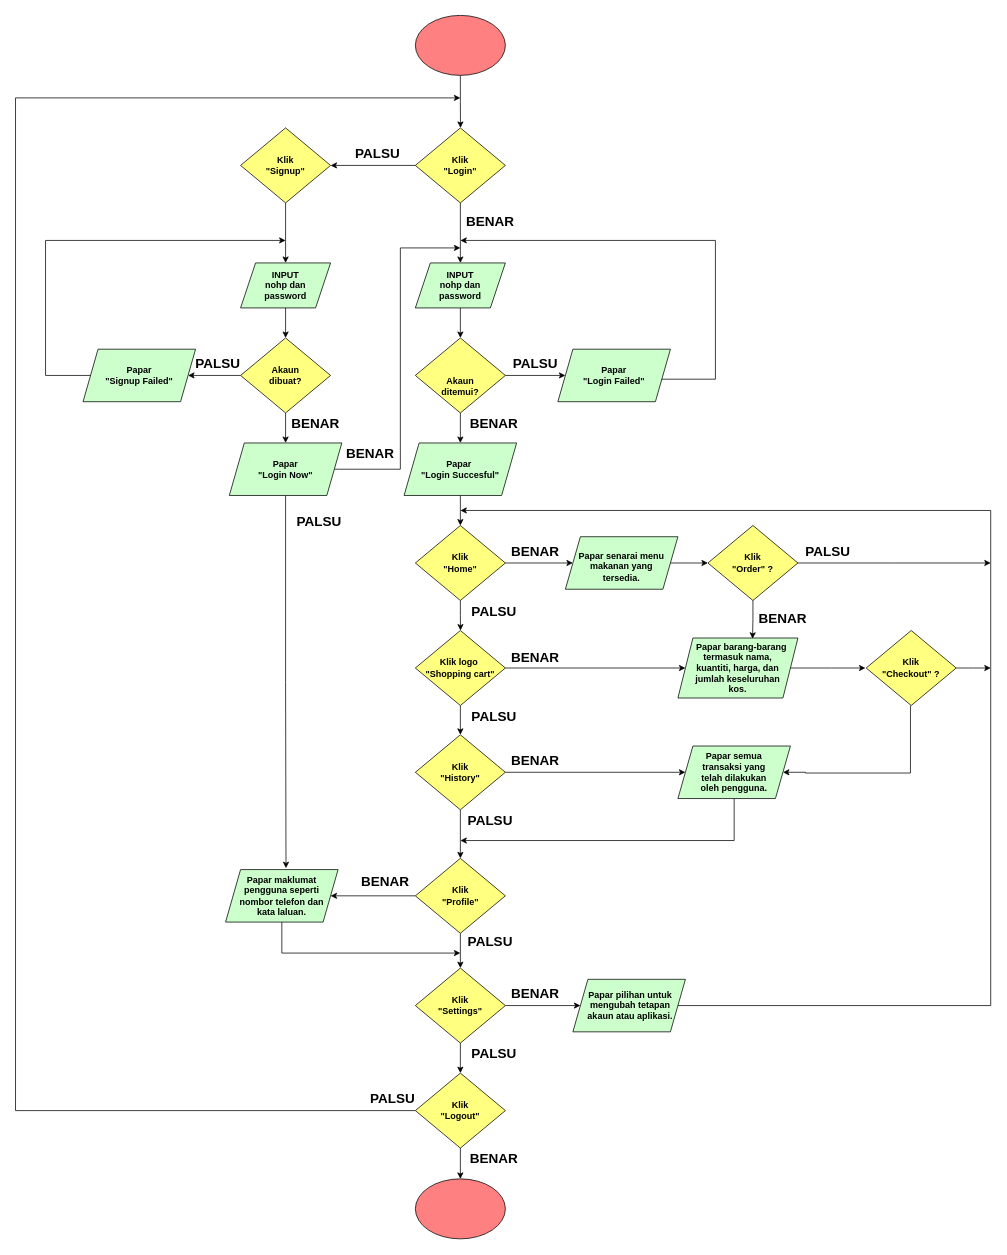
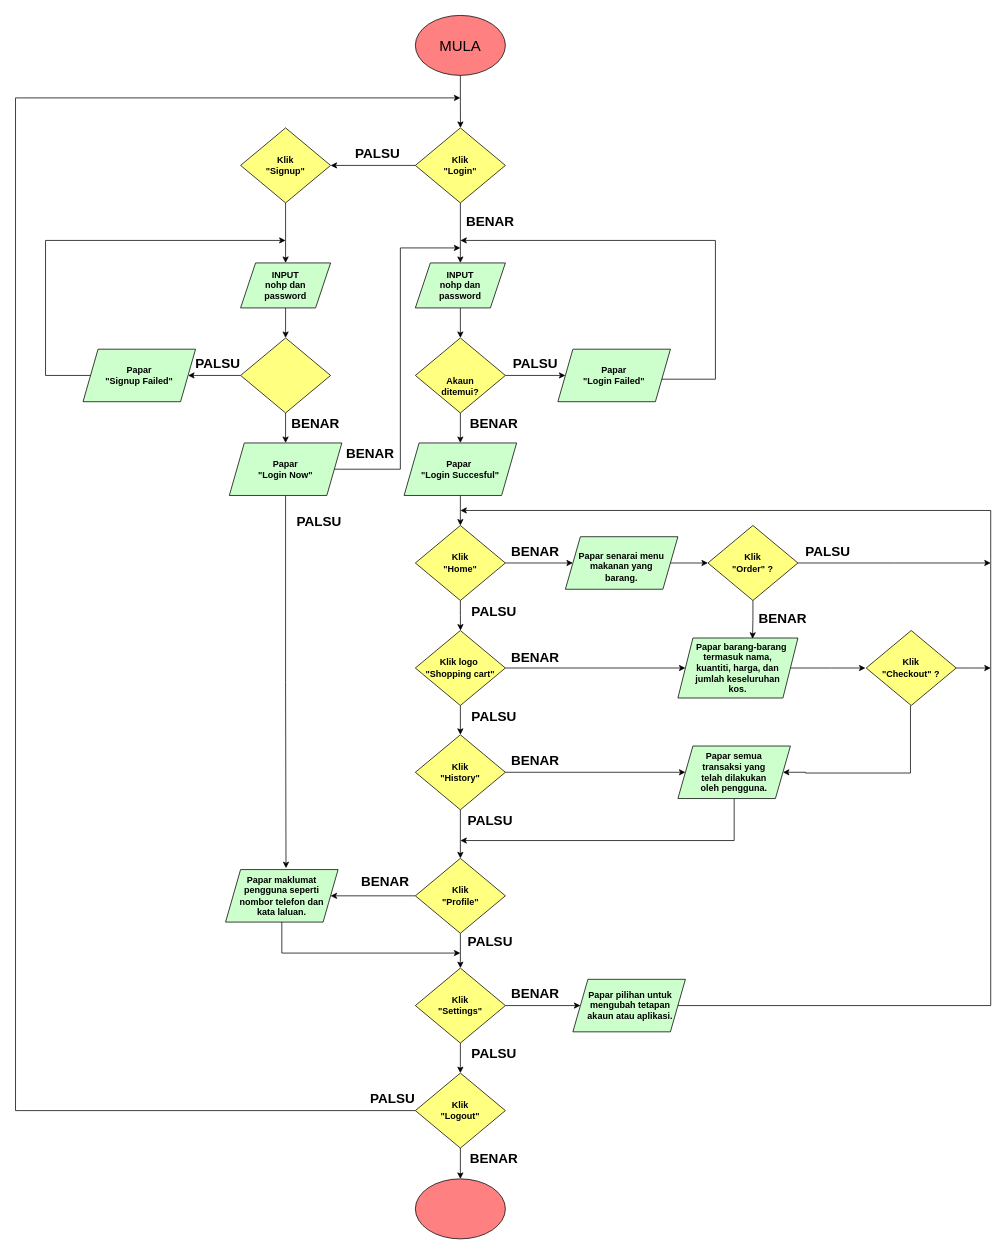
node "MULA": added
node "Akaun dibuat?": removed
node "Papar senarai menu makanan yang tersedia.": label "Papar senarai menu makanan yang tersedia." -> "Papar senarai menu makanan yang barang."
